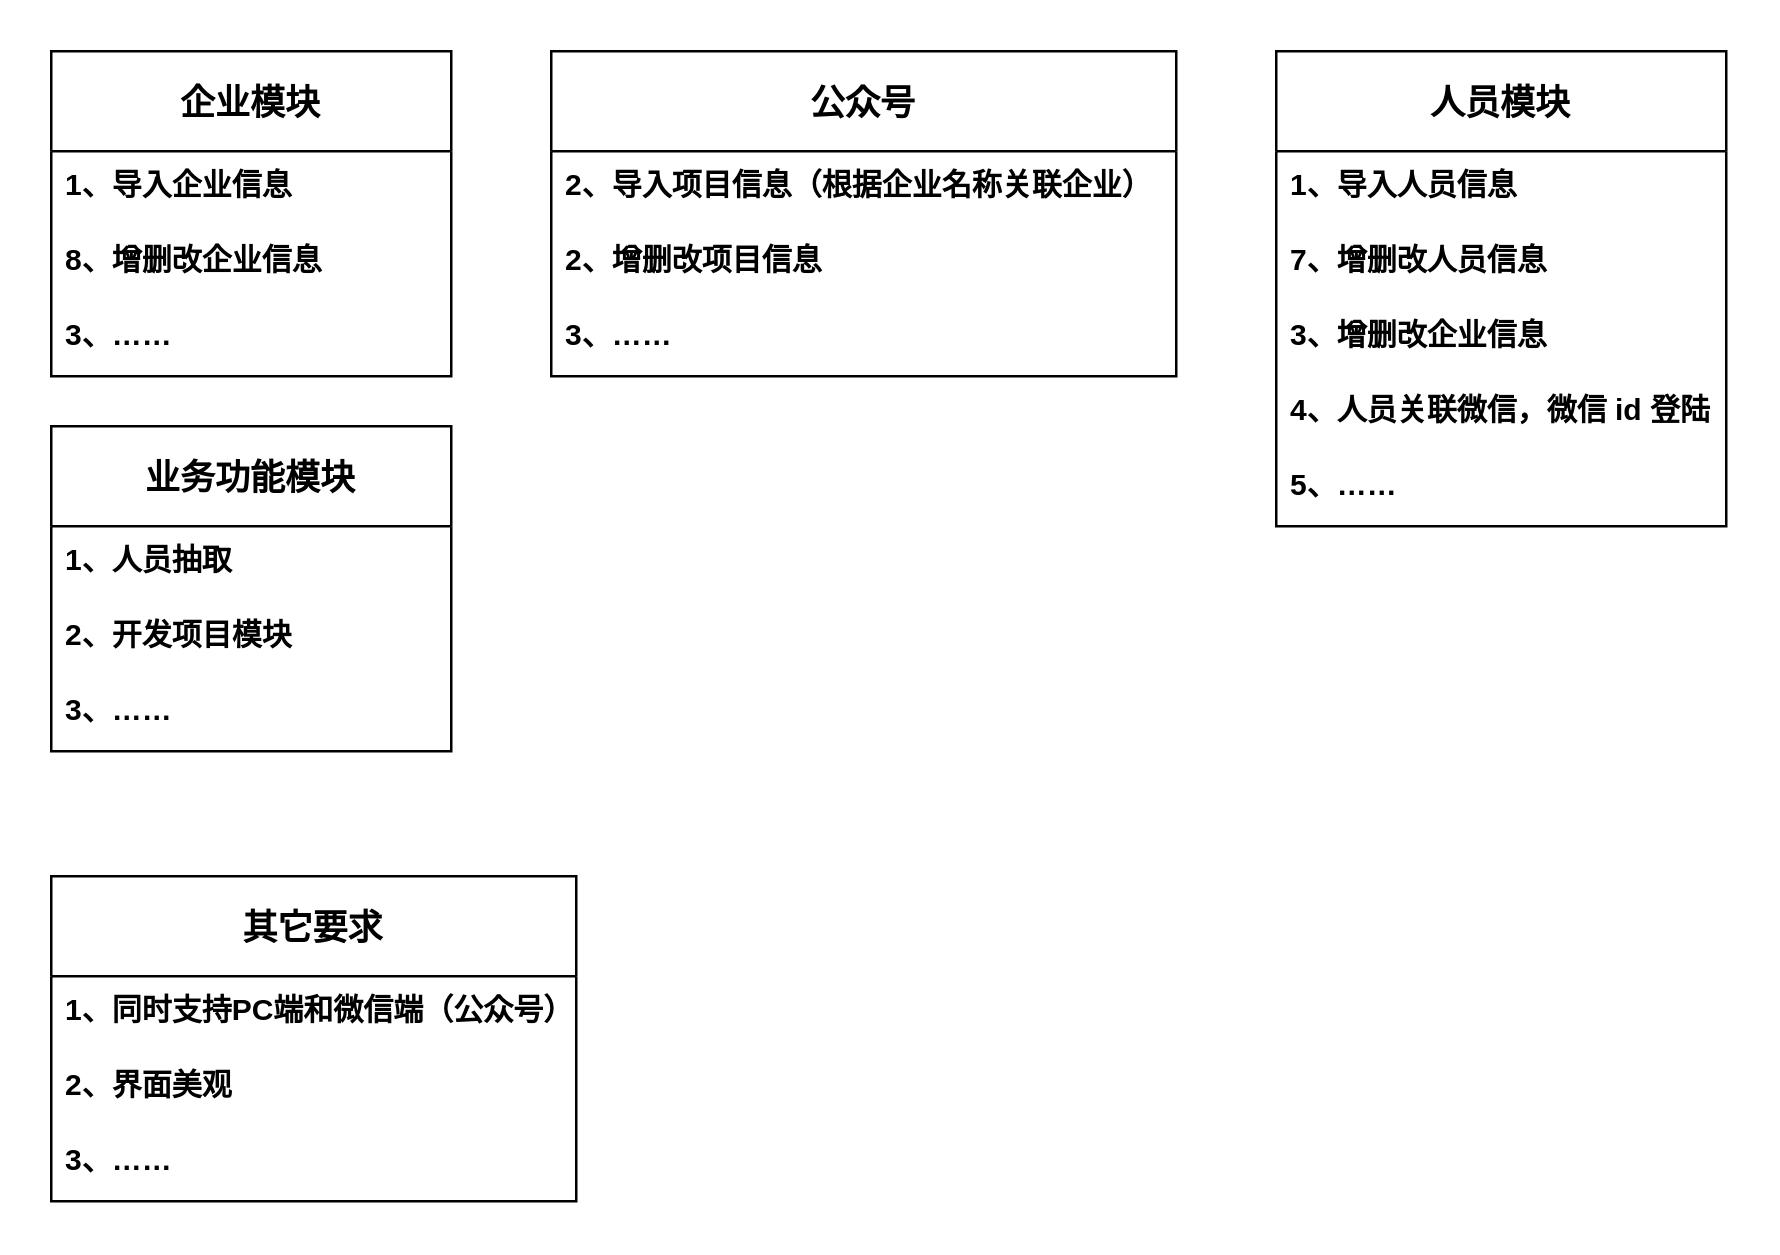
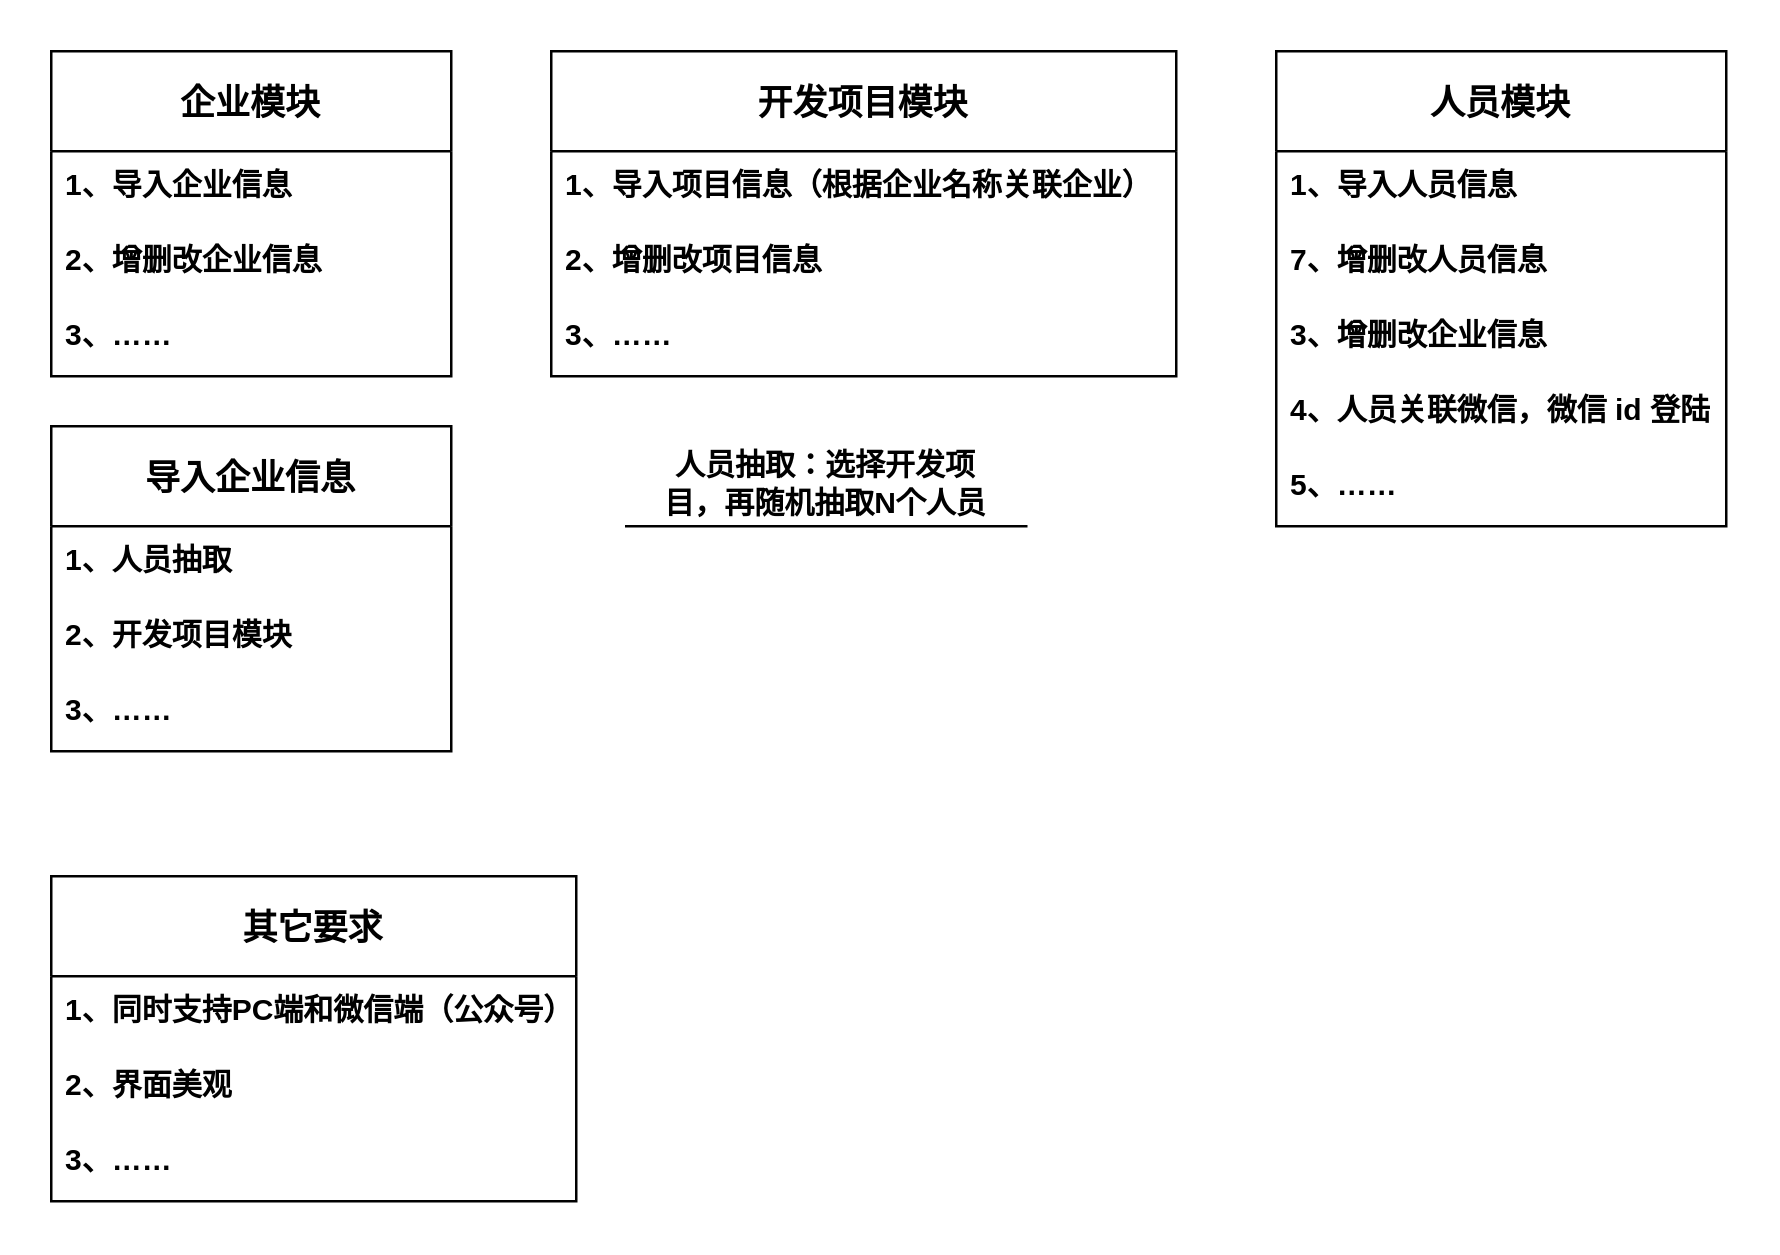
node "公众号": label "公众号" -> "开发项目模块"
node "2、导入项目信息（根据企业名称关联企业）": label "2、导入项目信息（根据企业名称关联企业）" -> "1、导入项目信息（根据企业名称关联企业）"
node "8、增删改企业信息": label "8、增删改企业信息" -> "2、增删改企业信息"
node "业务功能模块": label "业务功能模块" -> "导入企业信息"
node "人员抽取：选择开发项 目，再随机抽取N个人员": added
